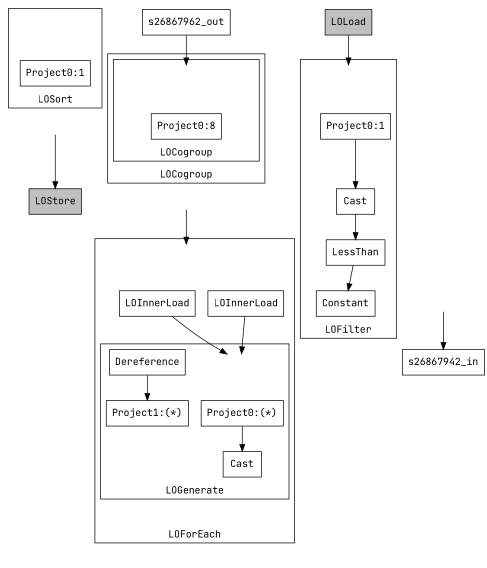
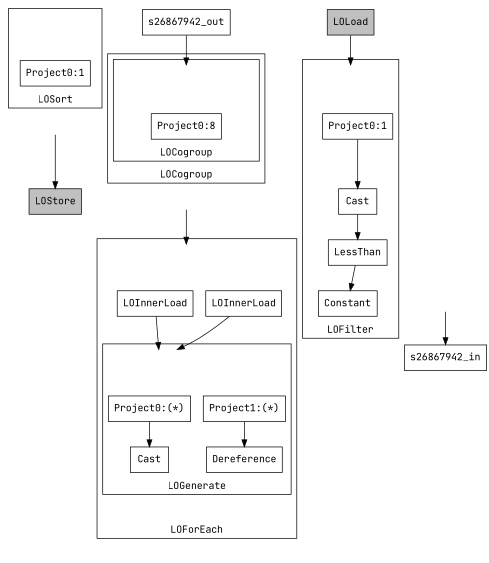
node "s26867962_out": label "s26867962_out" -> "s26867942_out"
edge "Dereference" -> "Project1:(*)": reversed
